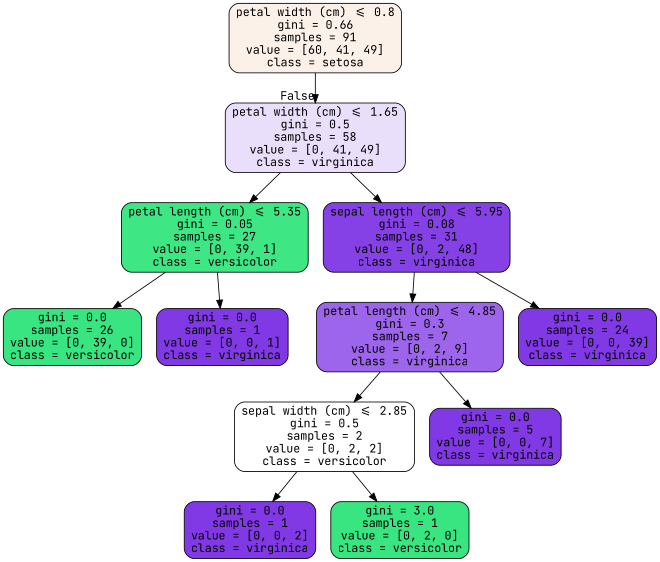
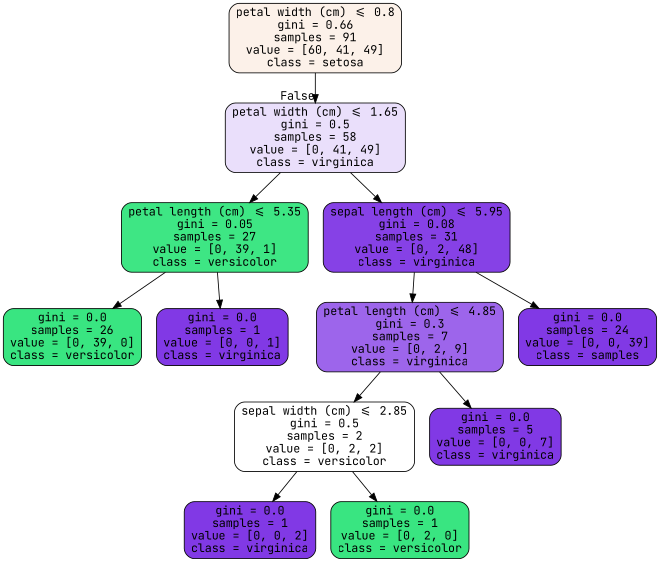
node "gini = 0.0 samples = 24 value = [0, 0, 39] class = virginica": label "gini = 0.0 samples = 24 value = [0, 0, 39] class = virginica" -> "gini = 0.0 samples = 24 value = [0, 0, 39] class = samples"
node "gini = 3.0 samples = 1 value = [0, 2, 0] class = versicolor": label "gini = 3.0 samples = 1 value = [0, 2, 0] class = versicolor" -> "gini = 0.0 samples = 1 value = [0, 2, 0] class = versicolor"
